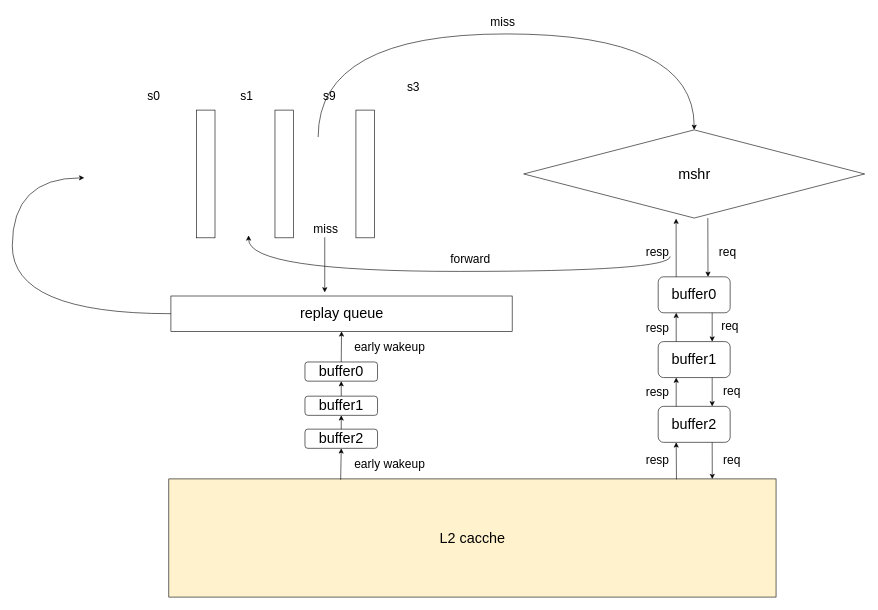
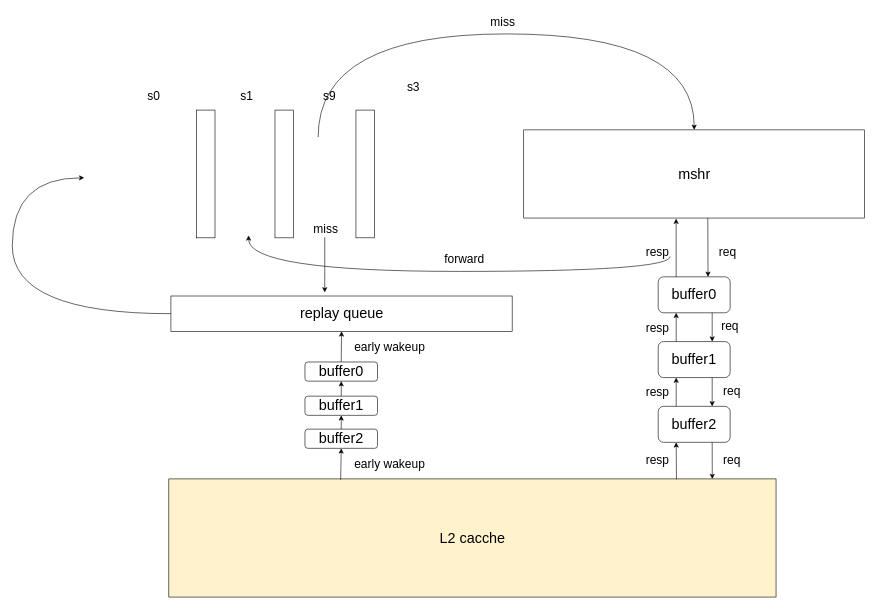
node "mshr": shape diamond -> rectangle
node "forward": moved (471, 258) -> (465, 258)
